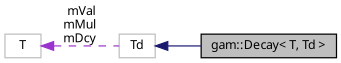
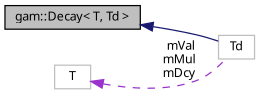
edge "gam::Decay< T, Td >" -> "Td": reversed
